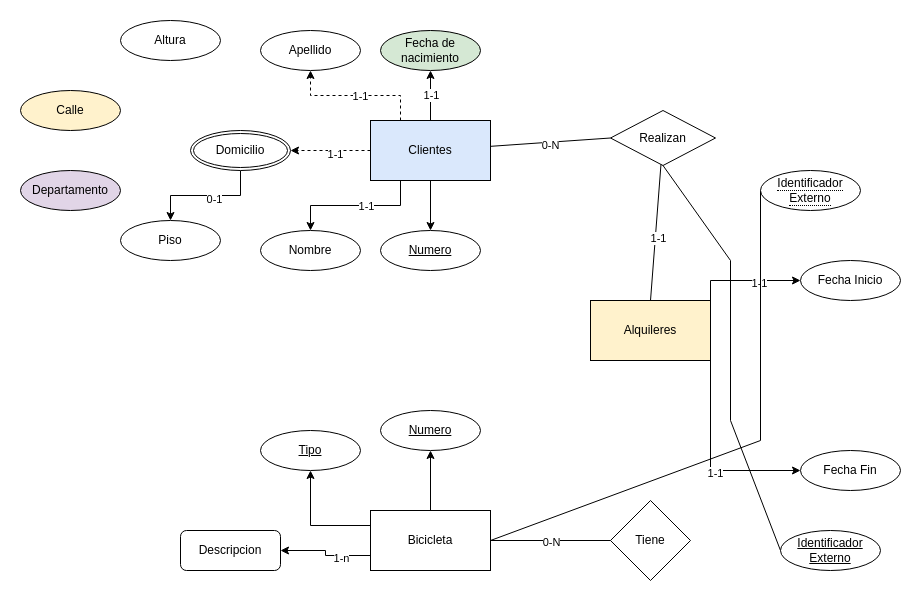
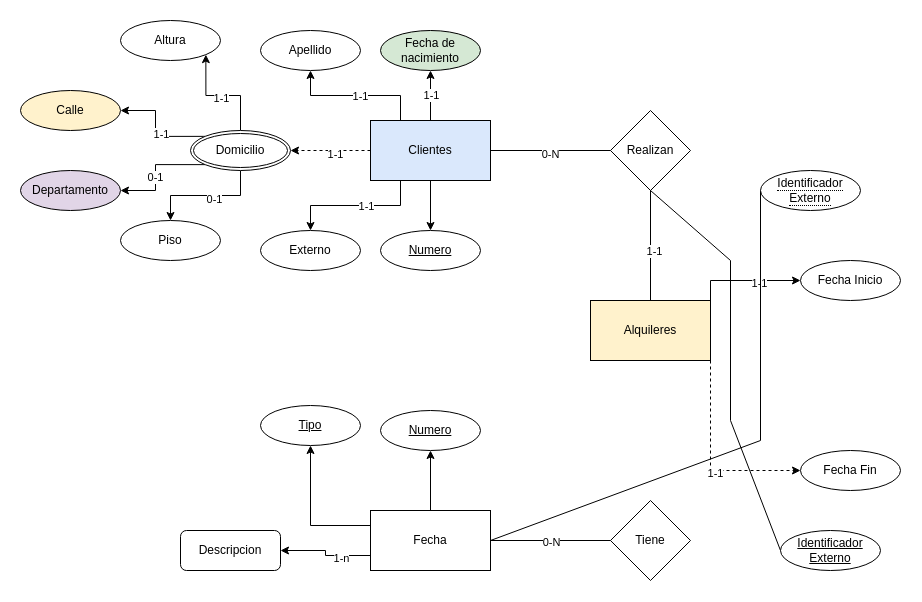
edge "Domicilio" -> "Altura": added, label "1-1"
edge "Clientes" -> "Apellido": style dashed -> solid
edge "Domicilio" -> "Calle": added, label "1-1"
node "Realizan": size 105x55 -> 80x80
edge "Domicilio" -> "Departamento": added, label "0-1"
node "Nombre": label "Nombre" -> "Externo"
edge "Alquileres" -> "Fecha Fin": style solid -> dashed
node "Tipo": moved (311, 451) -> (311, 426)
node "Bicicleta": label "Bicicleta" -> "Fecha"
